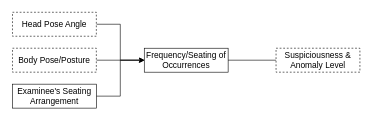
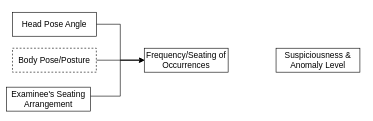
node "Head Pose Angle": style dashed -> solid
edge "Frequency/Seating of Occurrences" -- "Suspiciousness & Anomaly Level": removed
node "Suspiciousness & Anomaly Level": style dashed -> solid
node "Examinee's Seating Arrangement": moved (54, 96) -> (48, 99)
